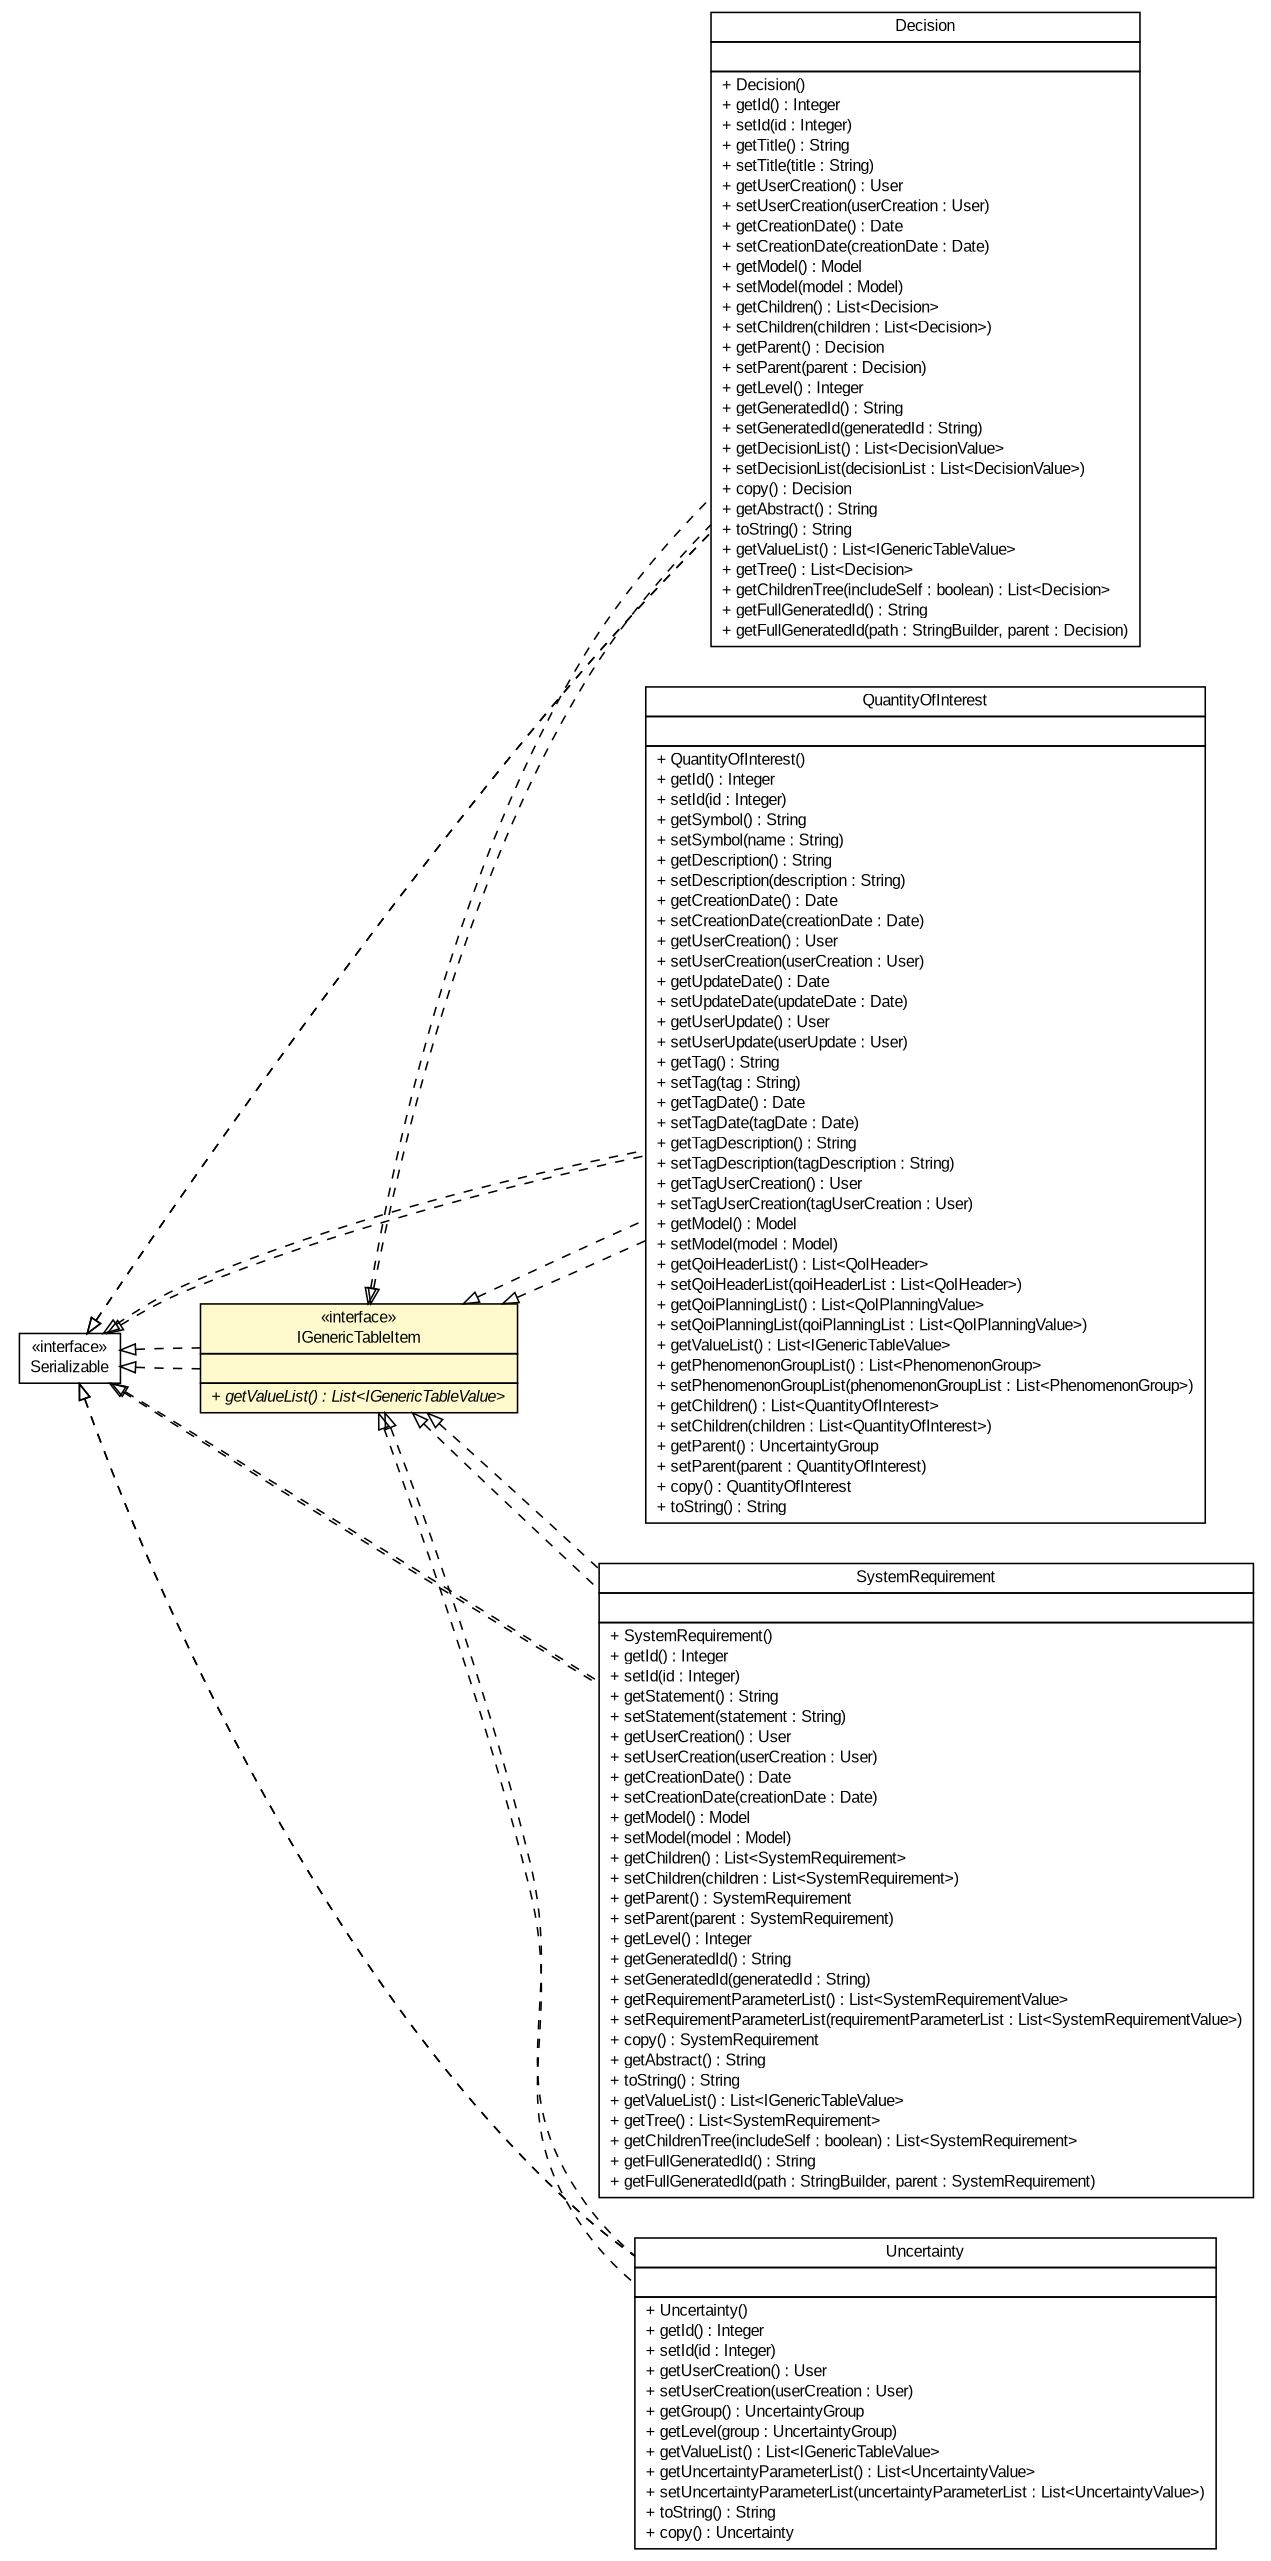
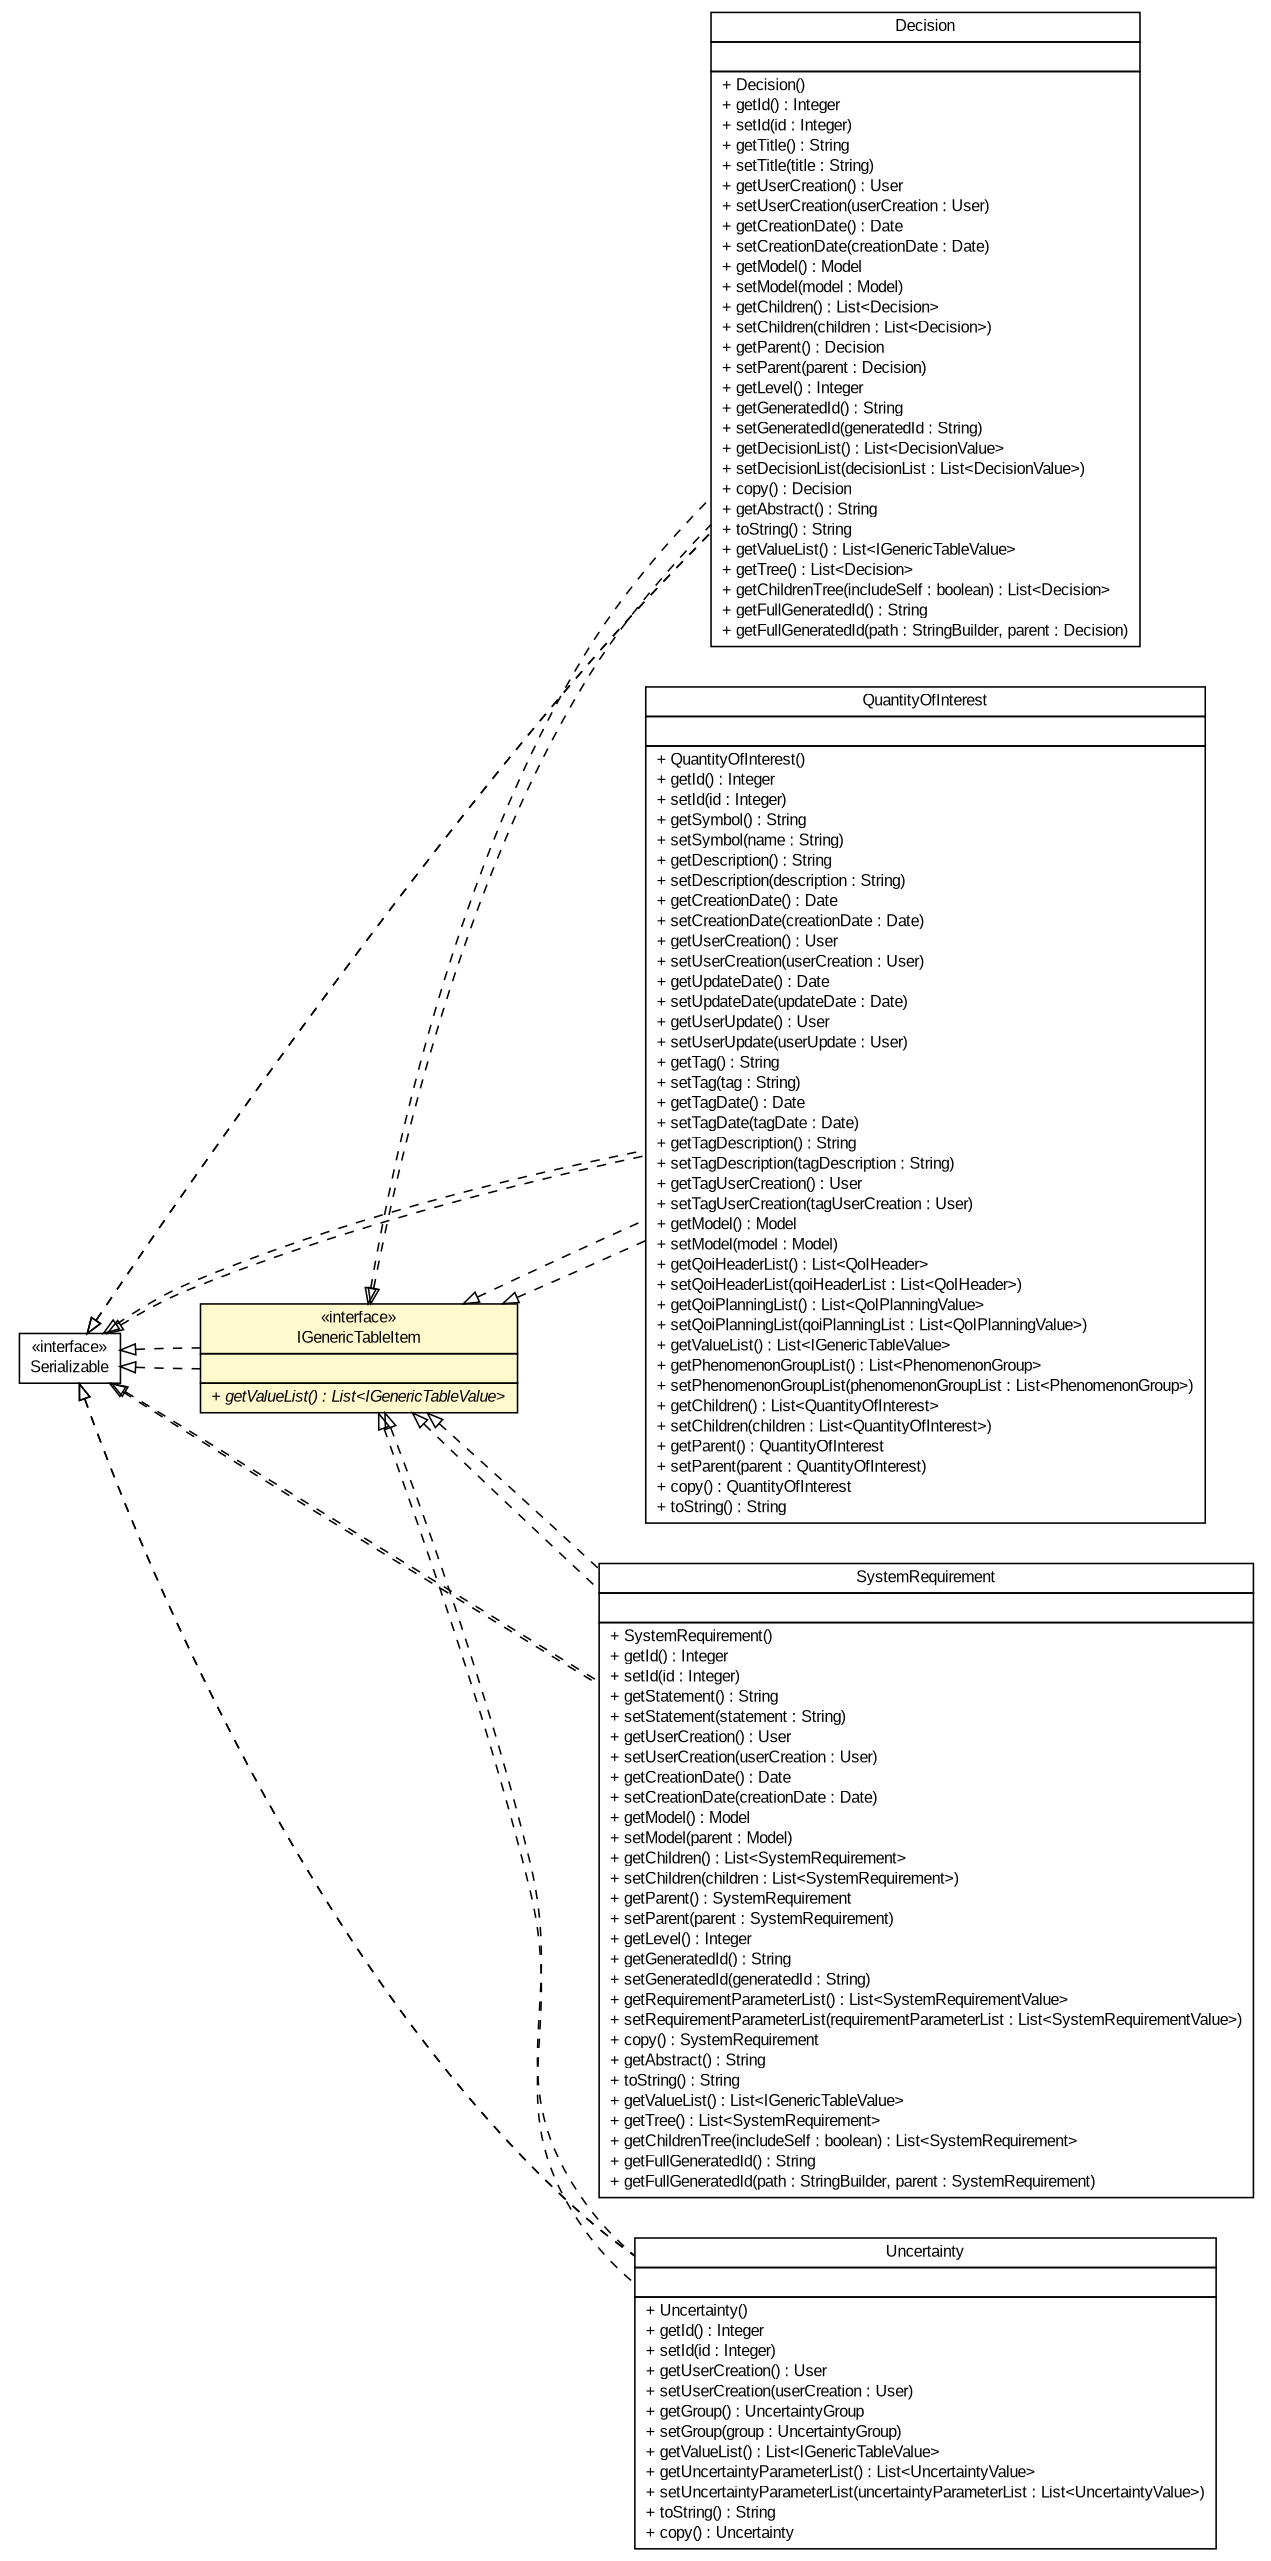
node "QuantityOfInterest": text "+ getParent() : UncertaintyGroup" -> "+ getParent() : QuantityOfInterest"
node "SystemRequirement": text "+ setModel(model : Model)" -> "+ setModel(parent : Model)"
node "Uncertainty": text "+ getLevel(group : UncertaintyGroup)" -> "+ setGroup(group : UncertaintyGroup)"
